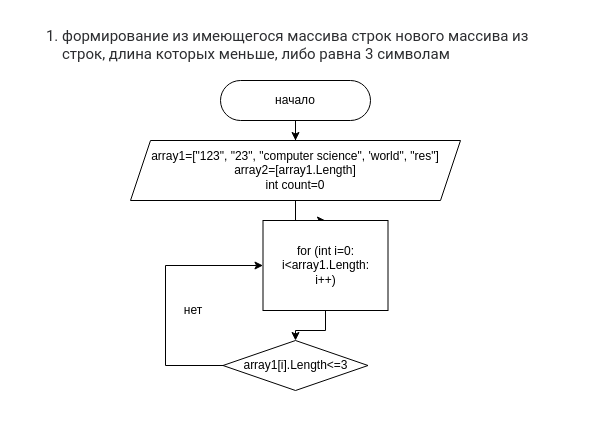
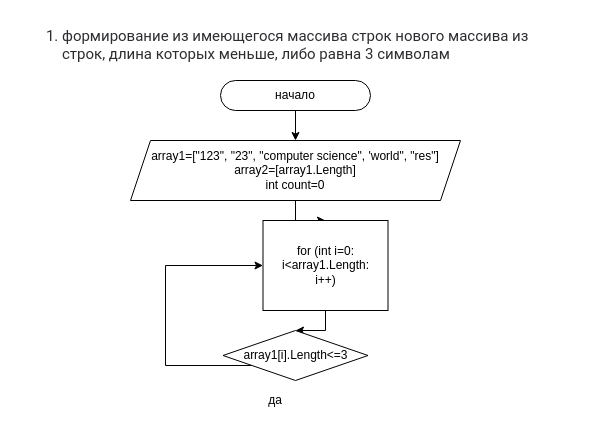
node "начало": size 150x40 -> 150x30
node "нет": removed
node "array1[i].Length<=3": moved (296, 366) -> (296, 356)
node "да": added
